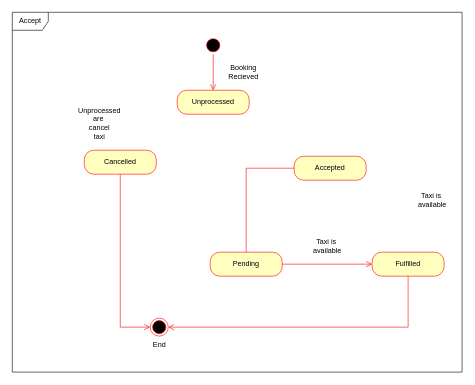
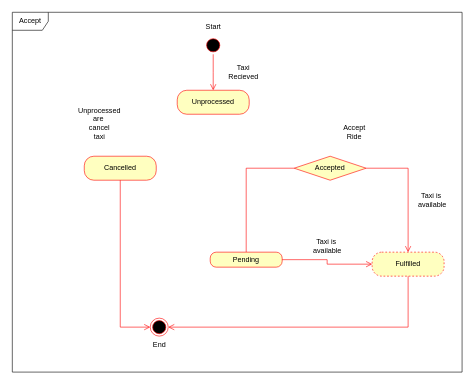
node "Start": added
node "Booking Recieved": label "Booking Recieved" -> "Taxi Recieved"
node "Accept Ride": added
node "Cancelled": moved (120, 162) -> (120, 168)
node "Accepted": shape rounded rectangle -> diamond
edge "Accepted" -> "Fulfilled": added
node "Pending": size 72x24 -> 72x15
node "Fulfilled": style solid -> dashed
